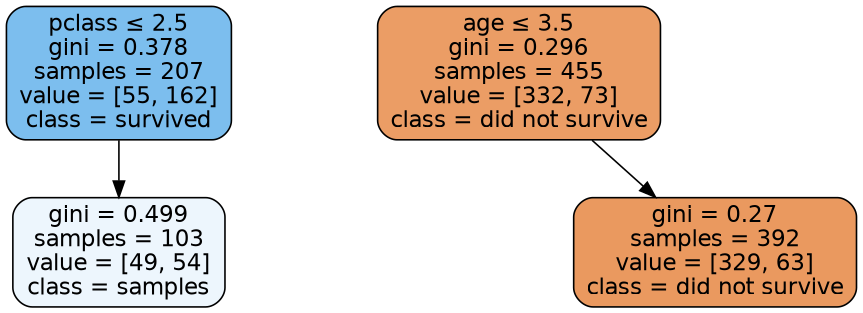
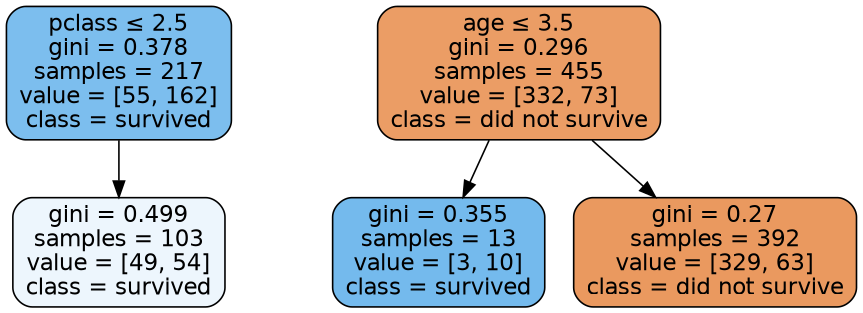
node "pclass ≤ 2.5": text "samples = 207" -> "samples = 217"
node "gini = 0.355": added
node "gini = 0.499": text "class = samples" -> "class = survived"
